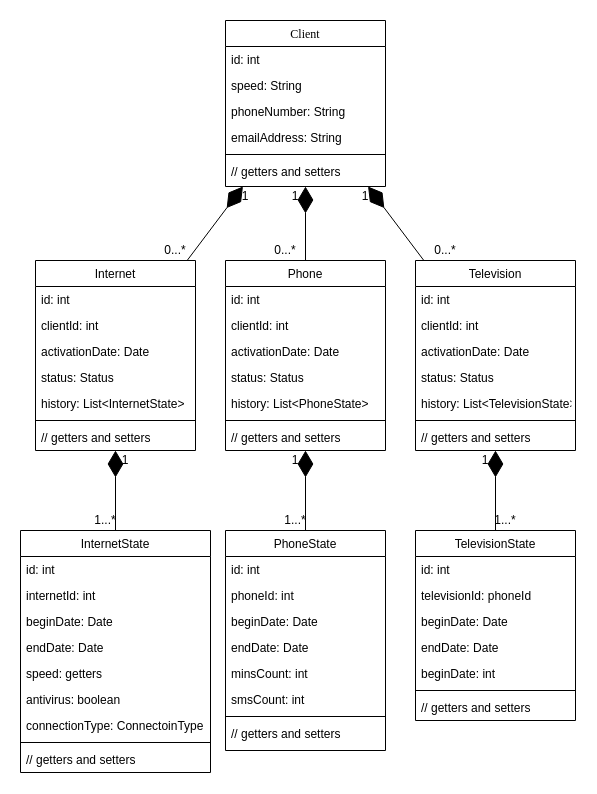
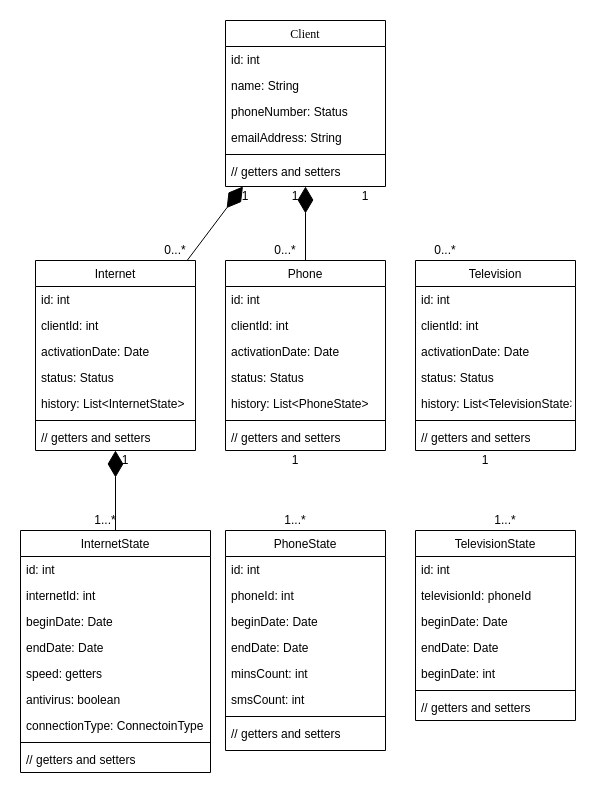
node "speed: String": label "speed: String" -> "name: String"
node "phoneNumber: String": label "phoneNumber: String" -> "phoneNumber: Status"
edge "Television" -> "Client": removed
edge "PhoneState" -> "Phone": removed
edge "TelevisionState" -> "Television": removed
